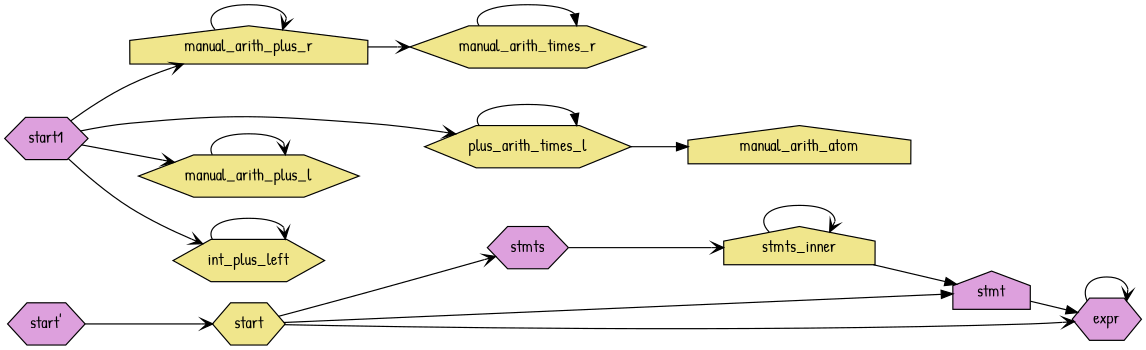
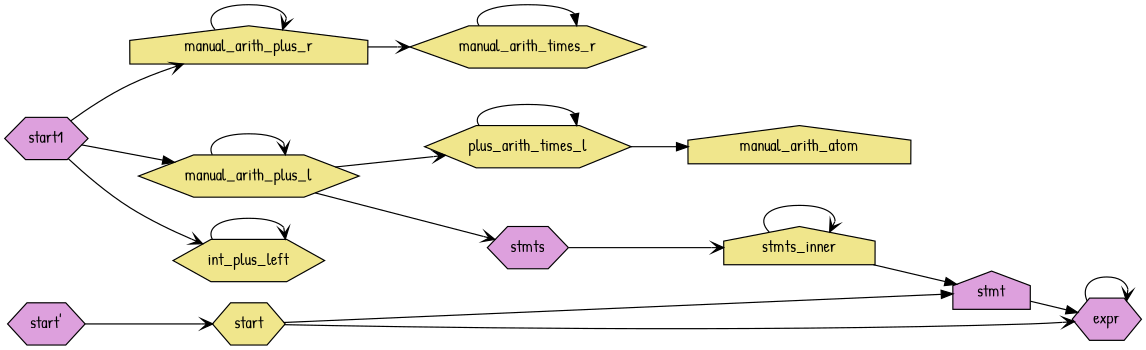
edge "start1" -> "plus_arith_times_l": now "manual_arith_plus_l" -> "plus_arith_times_l"
edge "start1" -> "manual_arith_plus_l": arrowhead vee -> normal
edge "start" -> "stmts": now "manual_arith_plus_l" -> "stmts"
